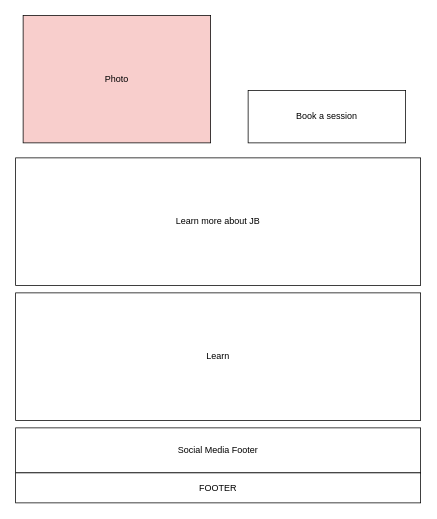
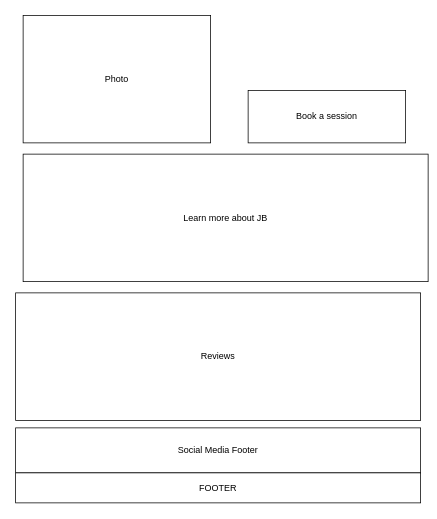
node "Photo": fillcolor #f8cecc -> #ffffff
node "Learn more about JB": moved (218, 222) -> (225, 218)
node "Learn": label "Learn" -> "Reviews"
